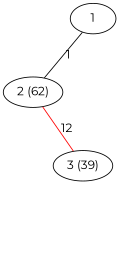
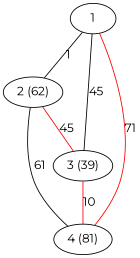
edge "1" -- "3 (39)": added, label "45"
edge "2 (62)" -- "3 (39)": label "12" -> "45"
node "4 (81)": added
